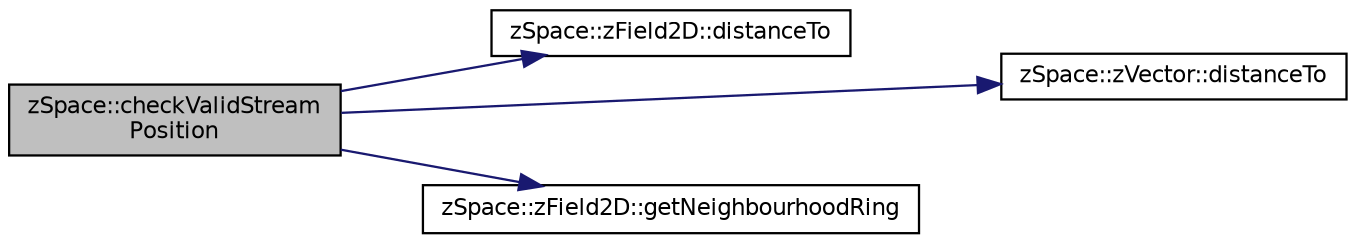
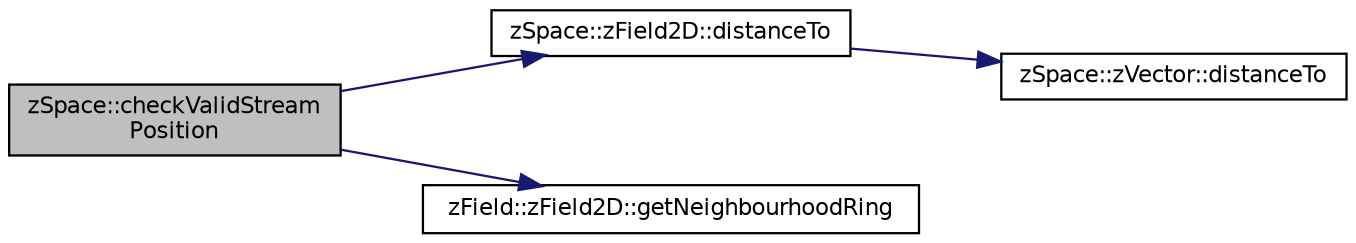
edge "zSpace::checkValidStream Position" -> "zSpace::zVector::distanceTo": now "zSpace::zField2D::distanceTo" -> "zSpace::zVector::distanceTo"
node "zSpace::zField2D::getNeighbourhoodRing": label "zSpace::zField2D::getNeighbourhoodRing" -> "zField::zField2D::getNeighbourhoodRing"
